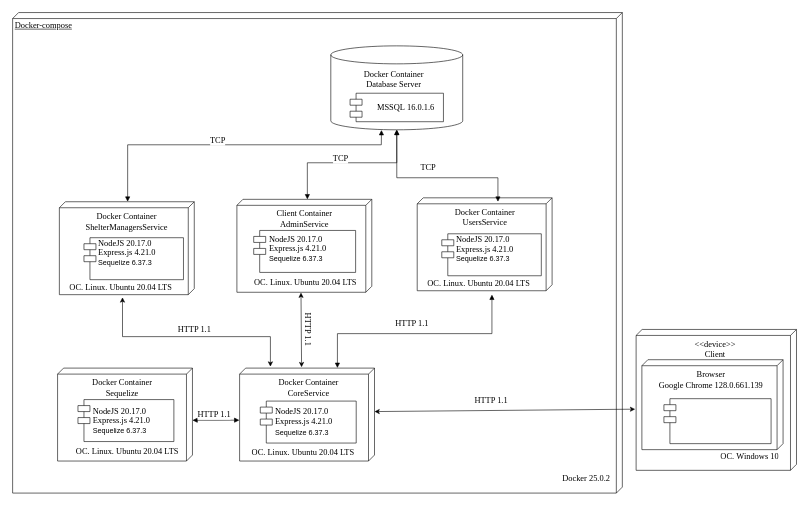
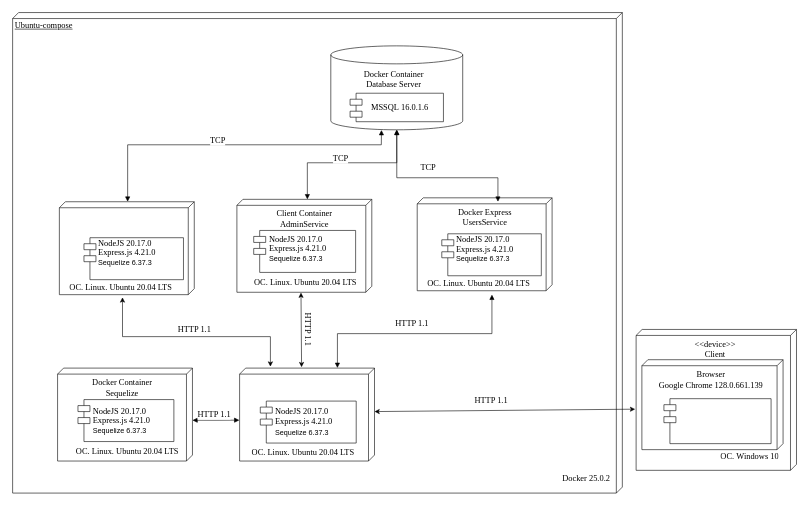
node "Docker-compose": label "Docker-compose" -> "Ubuntu-compose"
node "MSSQL 16.0.1.6": moved (406, 108) -> (400, 108)
node "Docker Container UsersService": label "Docker Container UsersService" -> "Docker Express UsersService"
node "Docker Container ShelterManagersService": removed
node "Docker Container СoreService": removed
